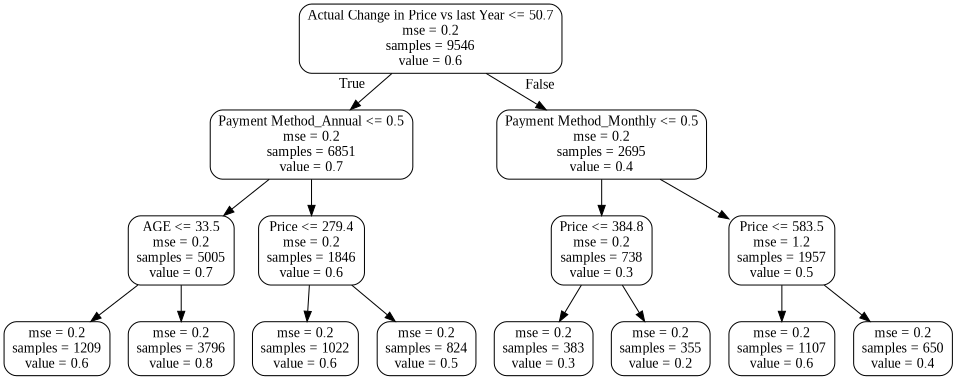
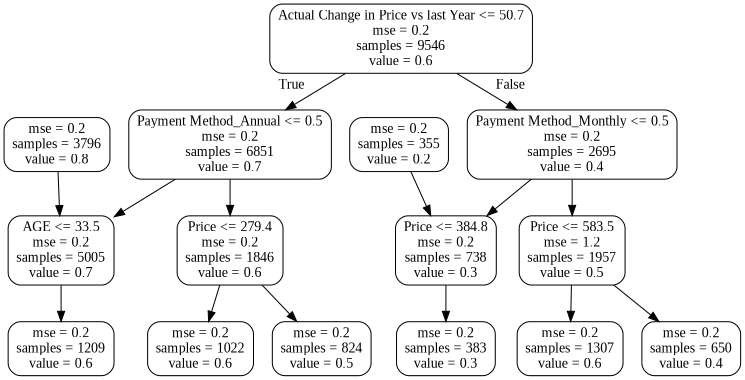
edge "AGE <= 33.5 mse = 0.2 samples = 5005 value = 0.7" -> "mse = 0.2 samples = 3796 value = 0.8": reversed
edge "Price <= 384.8 mse = 0.2 samples = 738 value = 0.3" -> "mse = 0.2 samples = 355 value = 0.2": reversed
node "mse = 0.2 samples = 1107 value = 0.6": label "mse = 0.2 samples = 1107 value = 0.6" -> "mse = 0.2 samples = 1307 value = 0.6"
